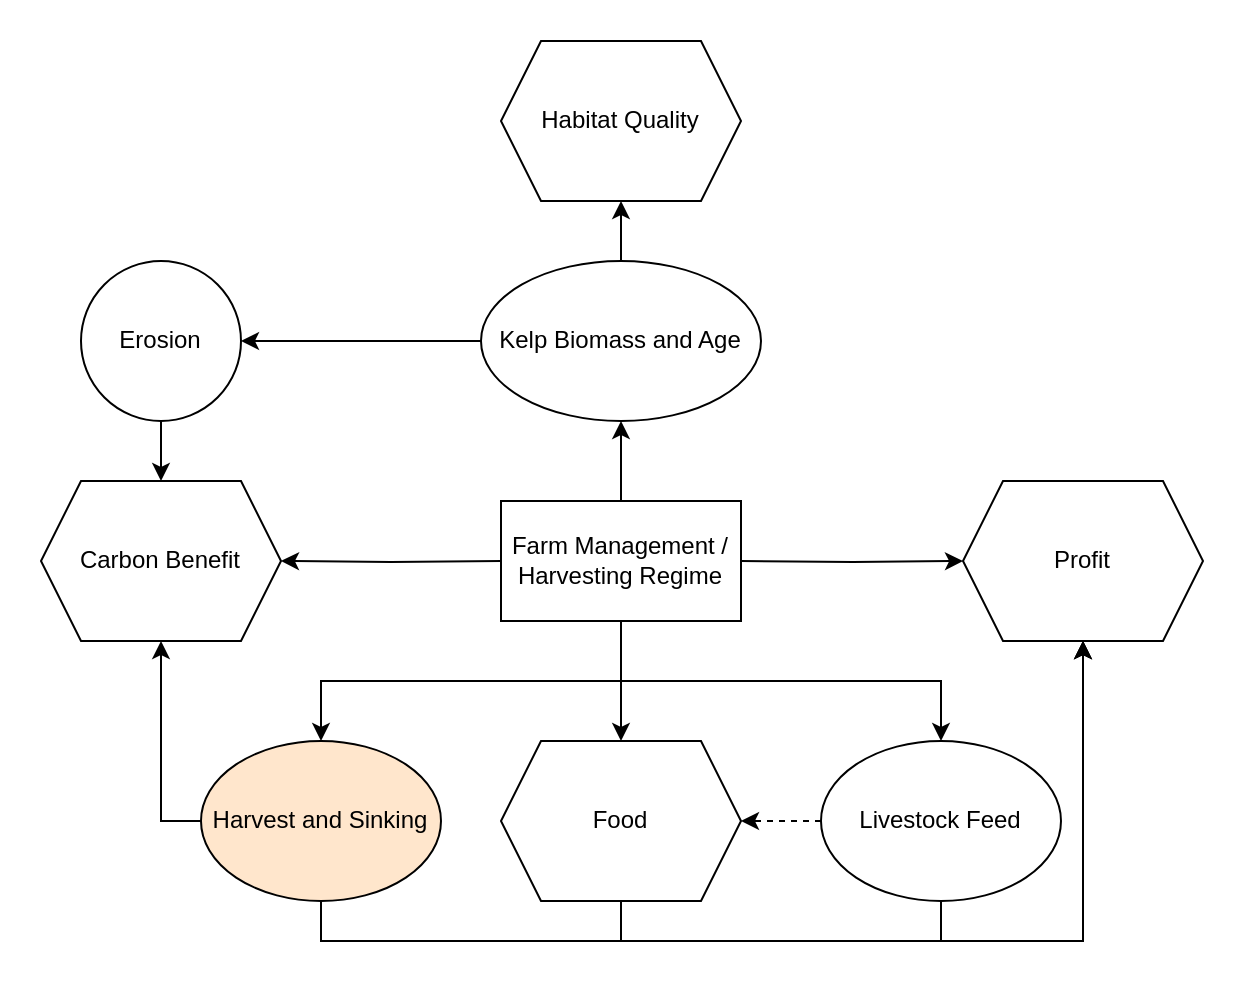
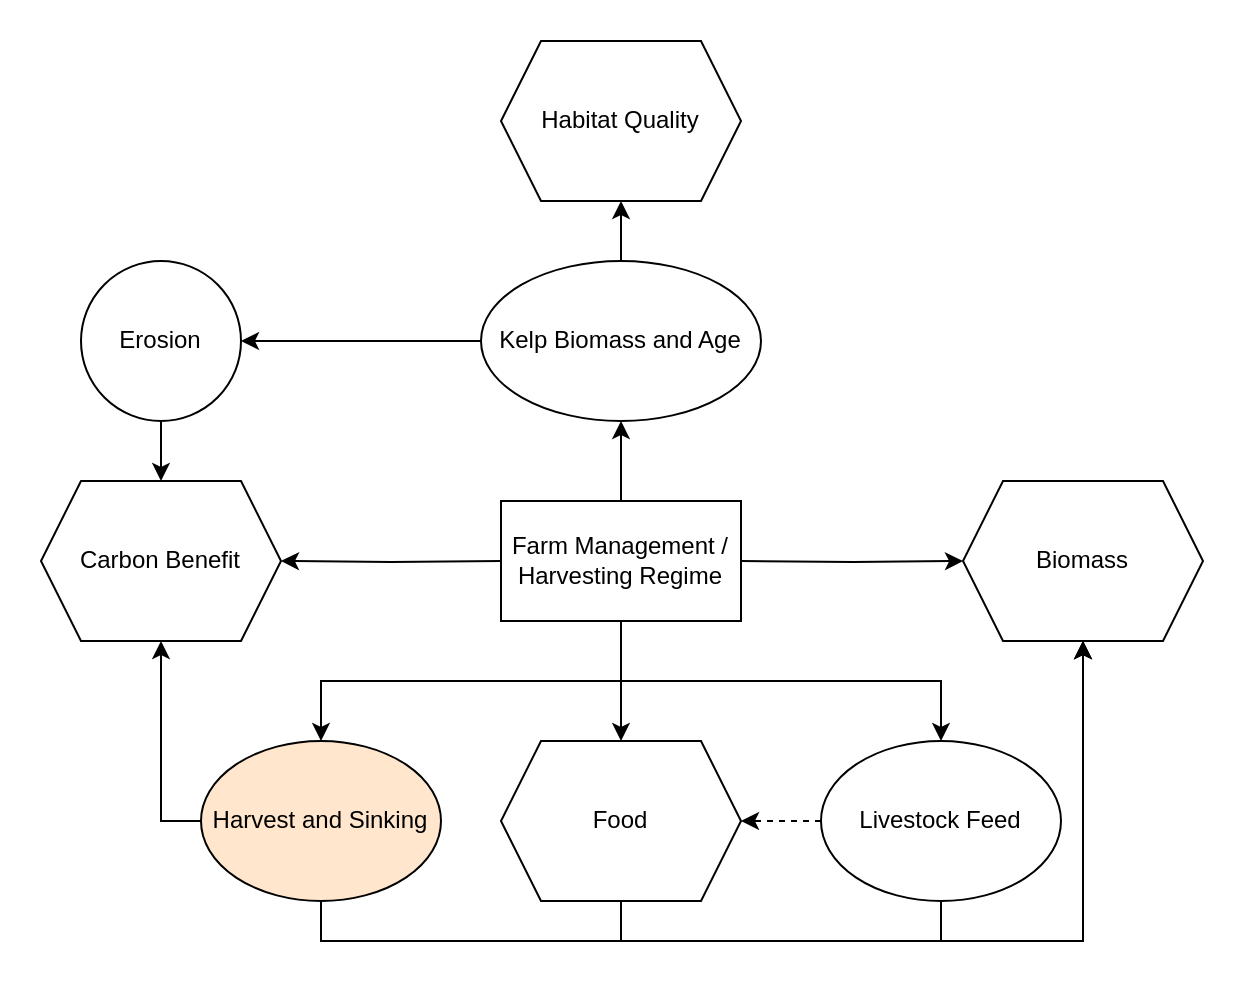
node "Profit": label "Profit" -> "Biomass"
